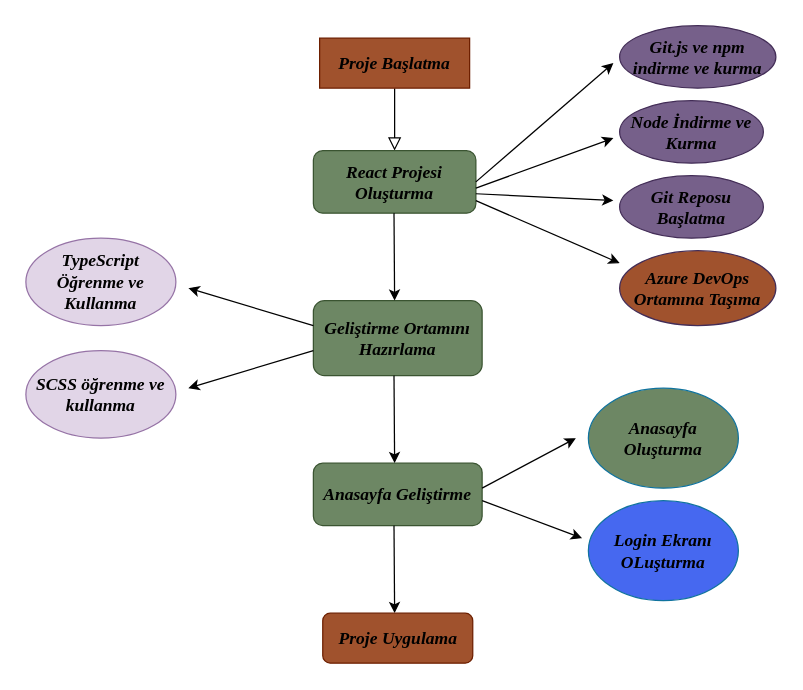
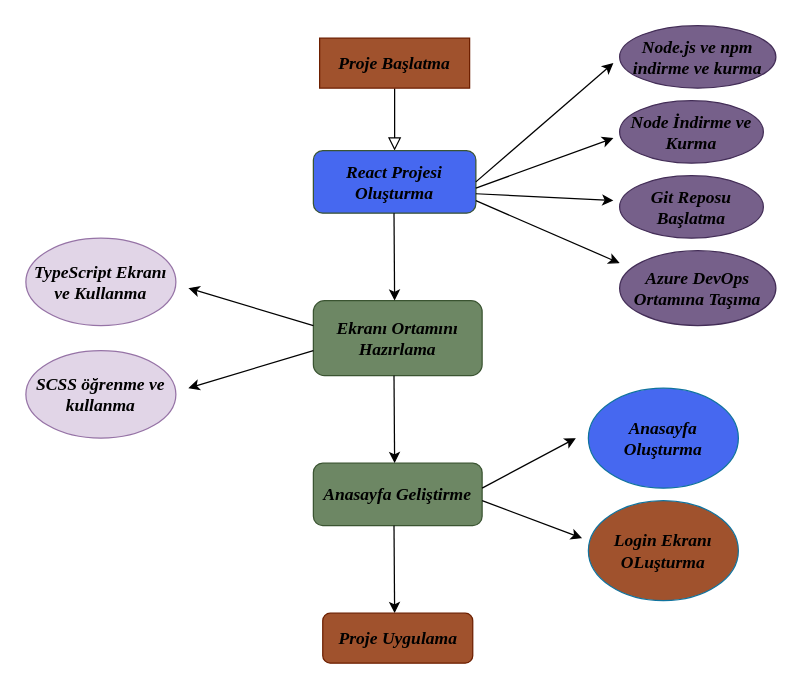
node "Git.js ve npm indirme ve kurma": label "Git.js ve npm indirme ve kurma" -> "Node.js ve npm indirme ve kurma"
node "React Projesi Oluşturma": fillcolor #6d8764 -> #4668f0
node "TypeScript Öğrenme ve Kullanma": label "TypeScript Öğrenme ve Kullanma" -> "TypeScript Ekranı ve Kullanma"
node "Azure DevOps Ortamına Taşıma": fillcolor #a0522d -> #76608a
node "Geliştirme Ortamını Hazırlama": label "Geliştirme Ortamını Hazırlama" -> "Ekranı Ortamını Hazırlama"
node "Anasayfa Oluşturma": fillcolor #6d8764 -> #4668f0
node "Login Ekranı OLuşturma": fillcolor #4668f0 -> #a0522d
